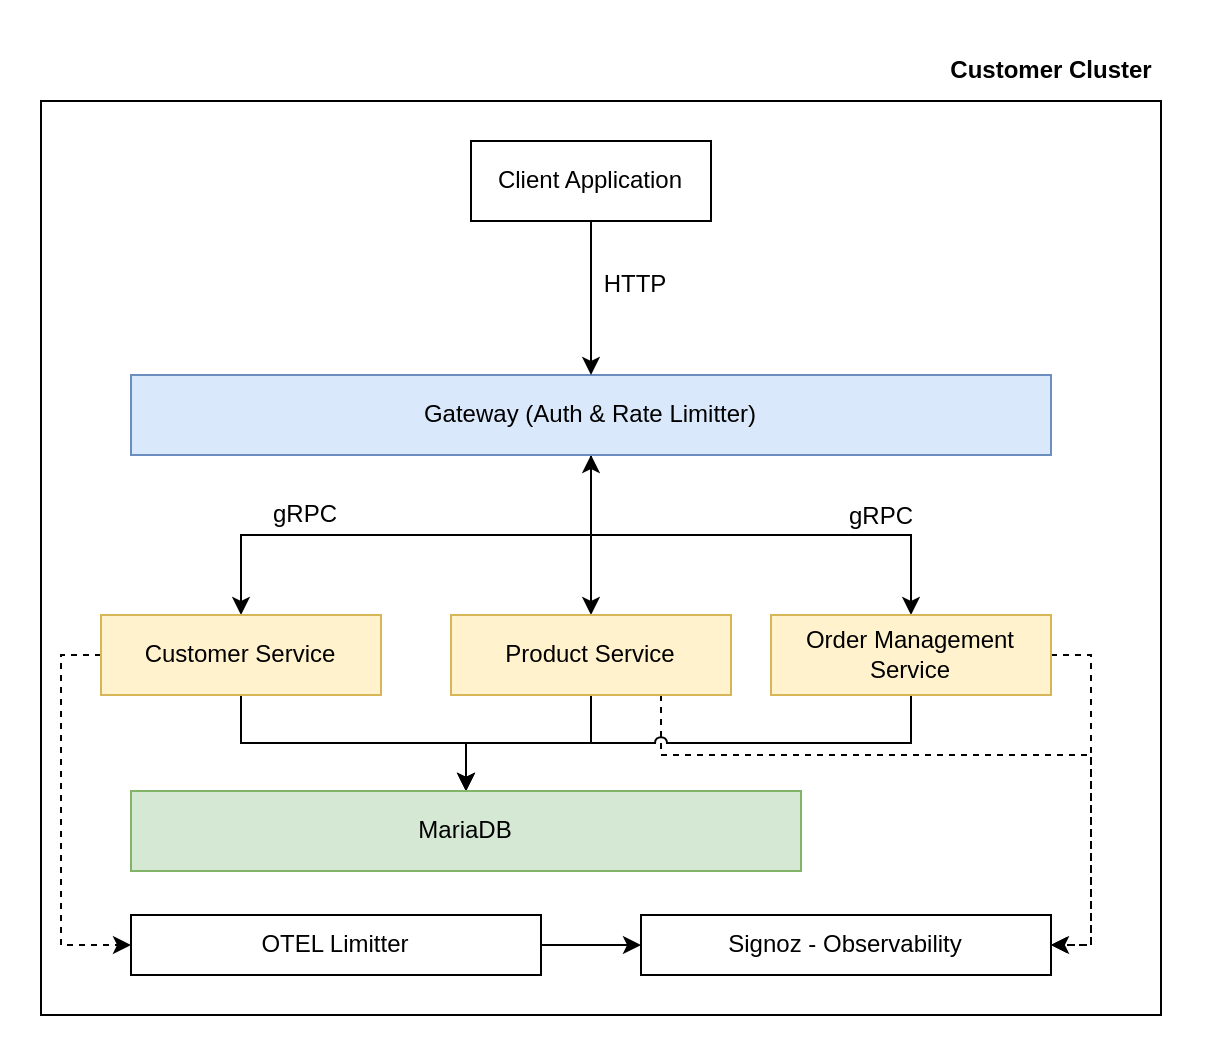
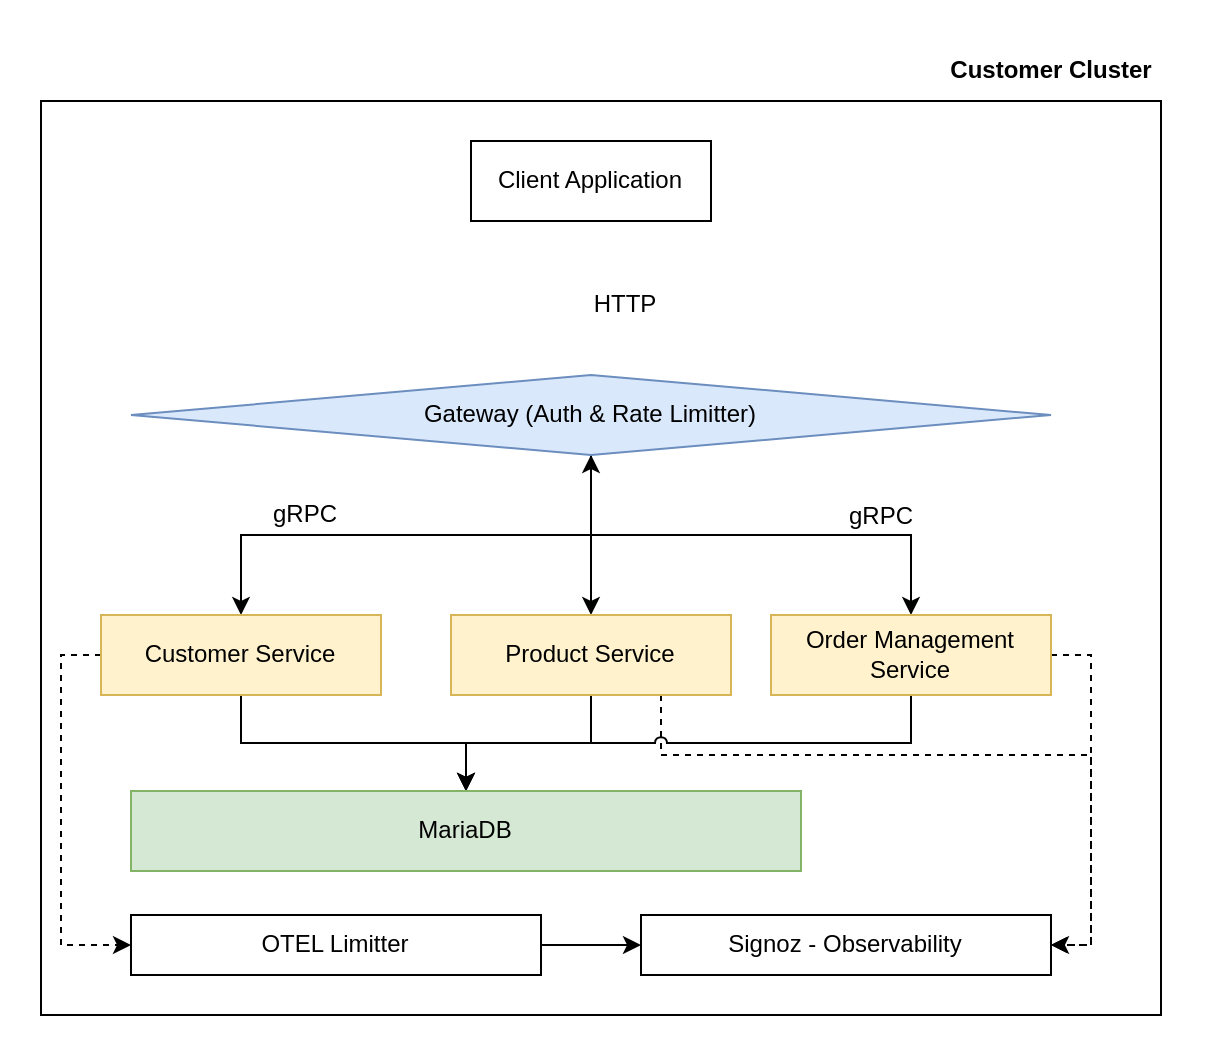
node "HTTP": moved (635, 285) -> (625, 305)
edge "Client Application" -> "Gateway (Auth & Rate Limitter)": removed
node "Gateway (Auth & Rate Limitter)": shape rectangle -> diamond
